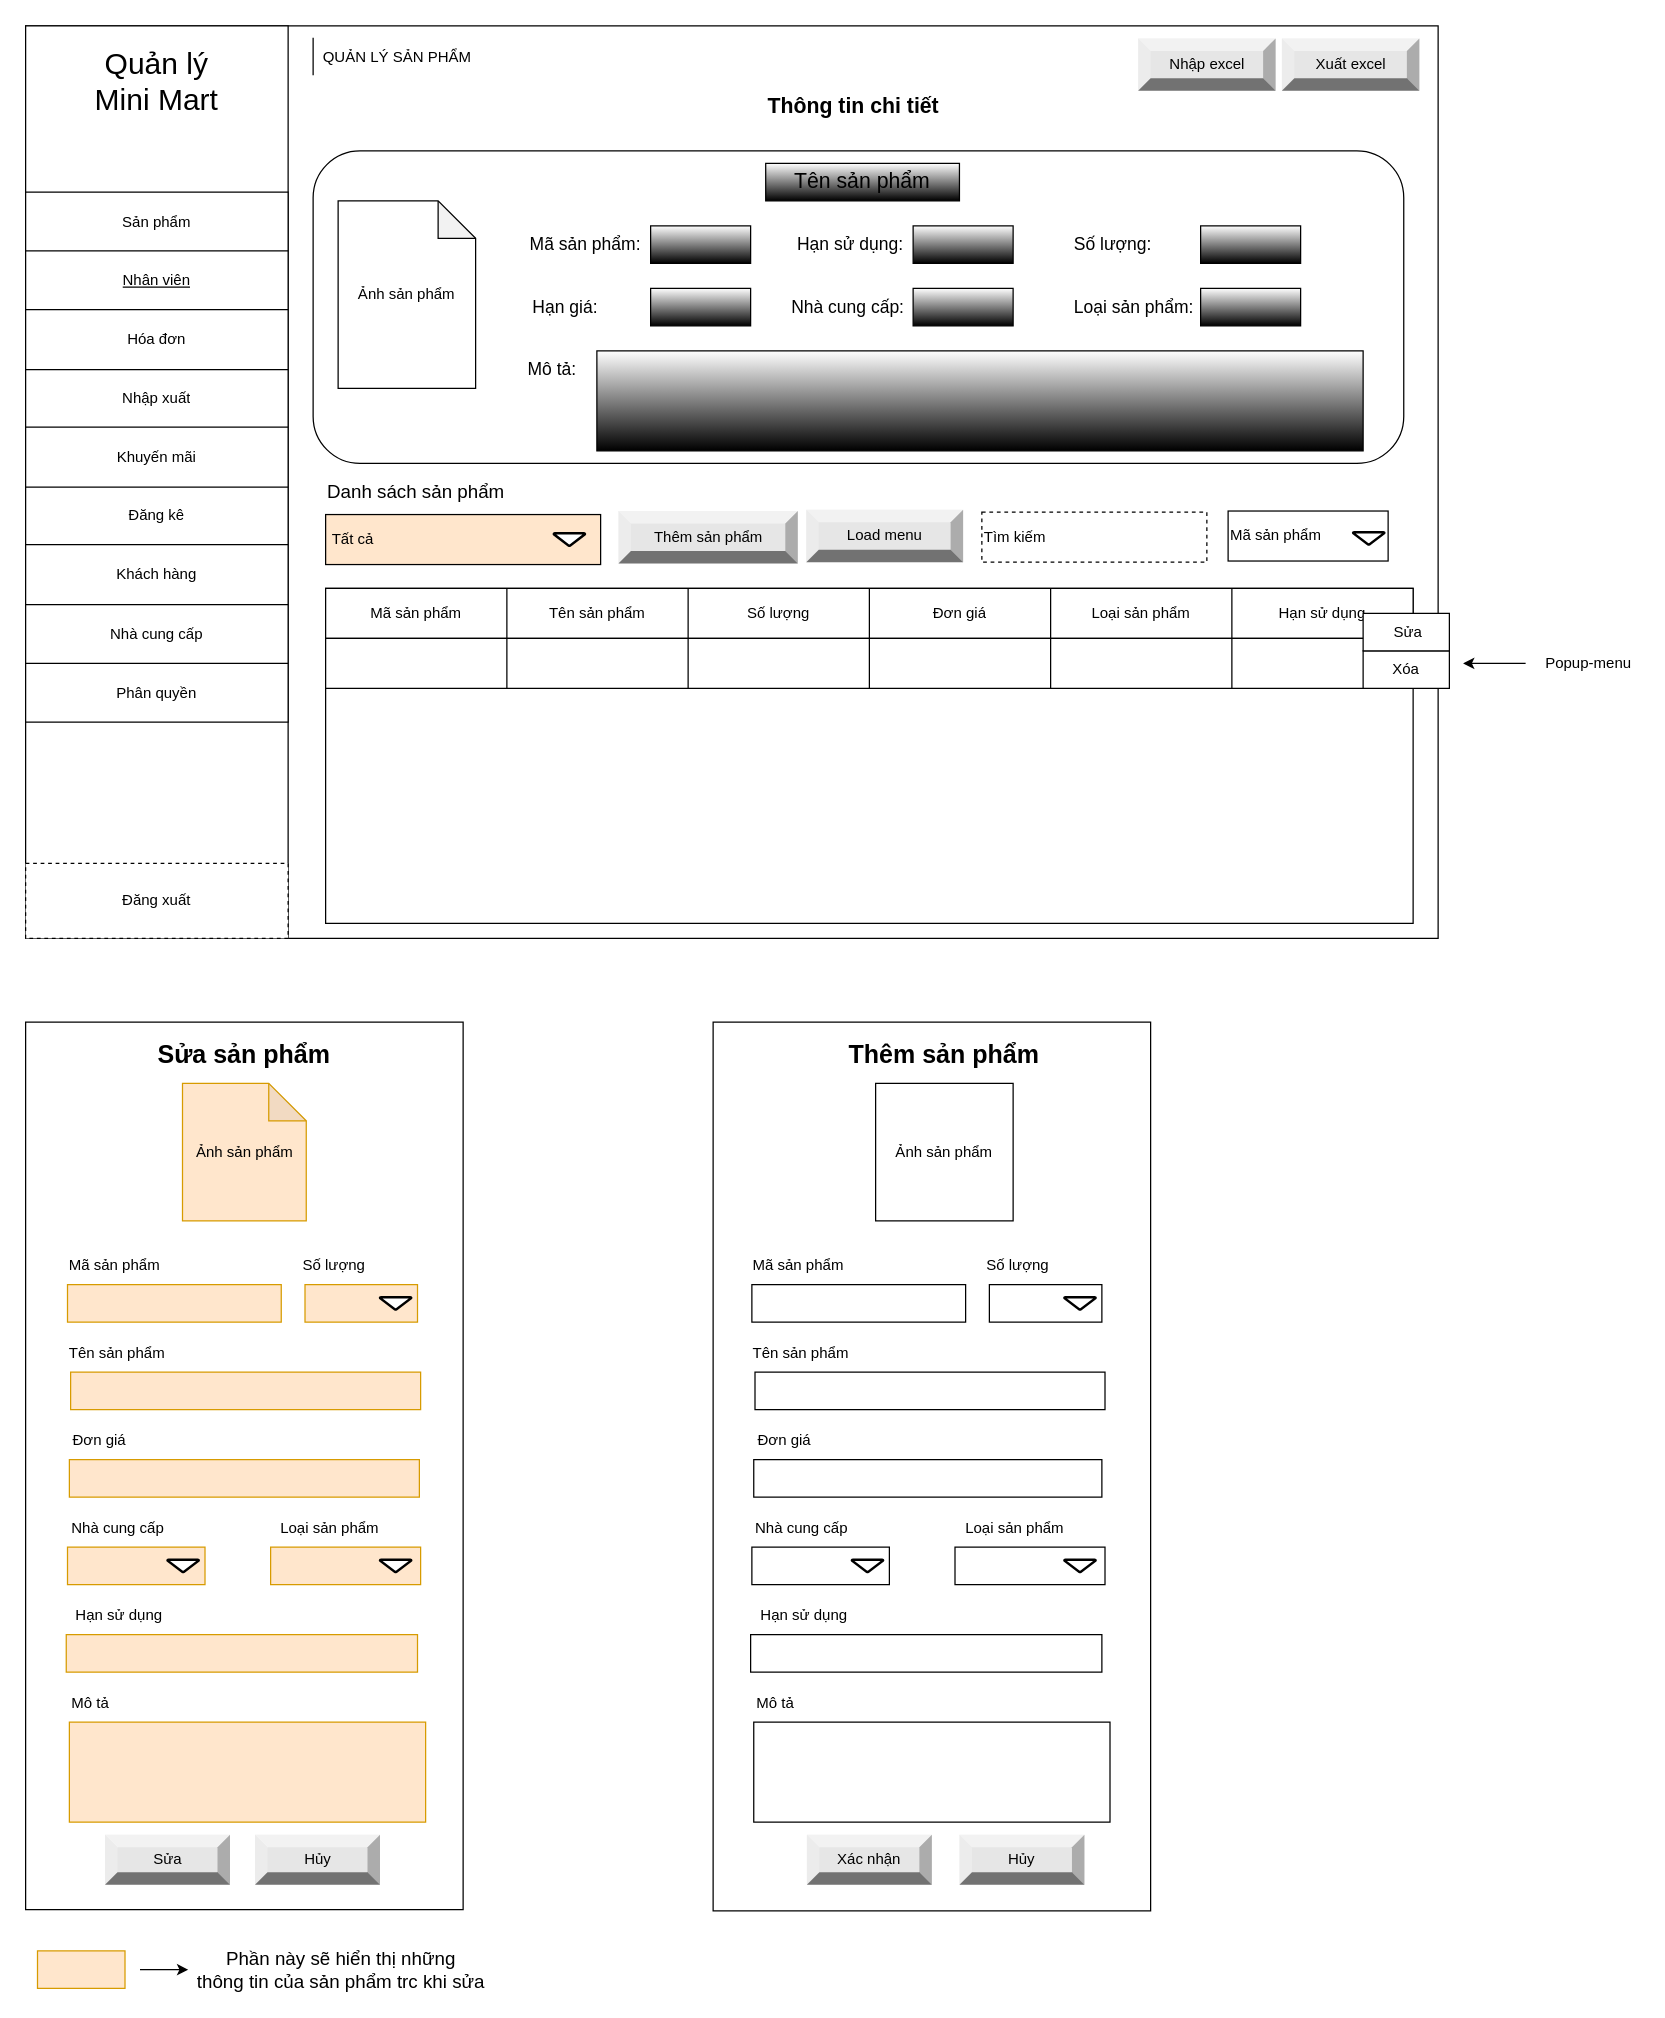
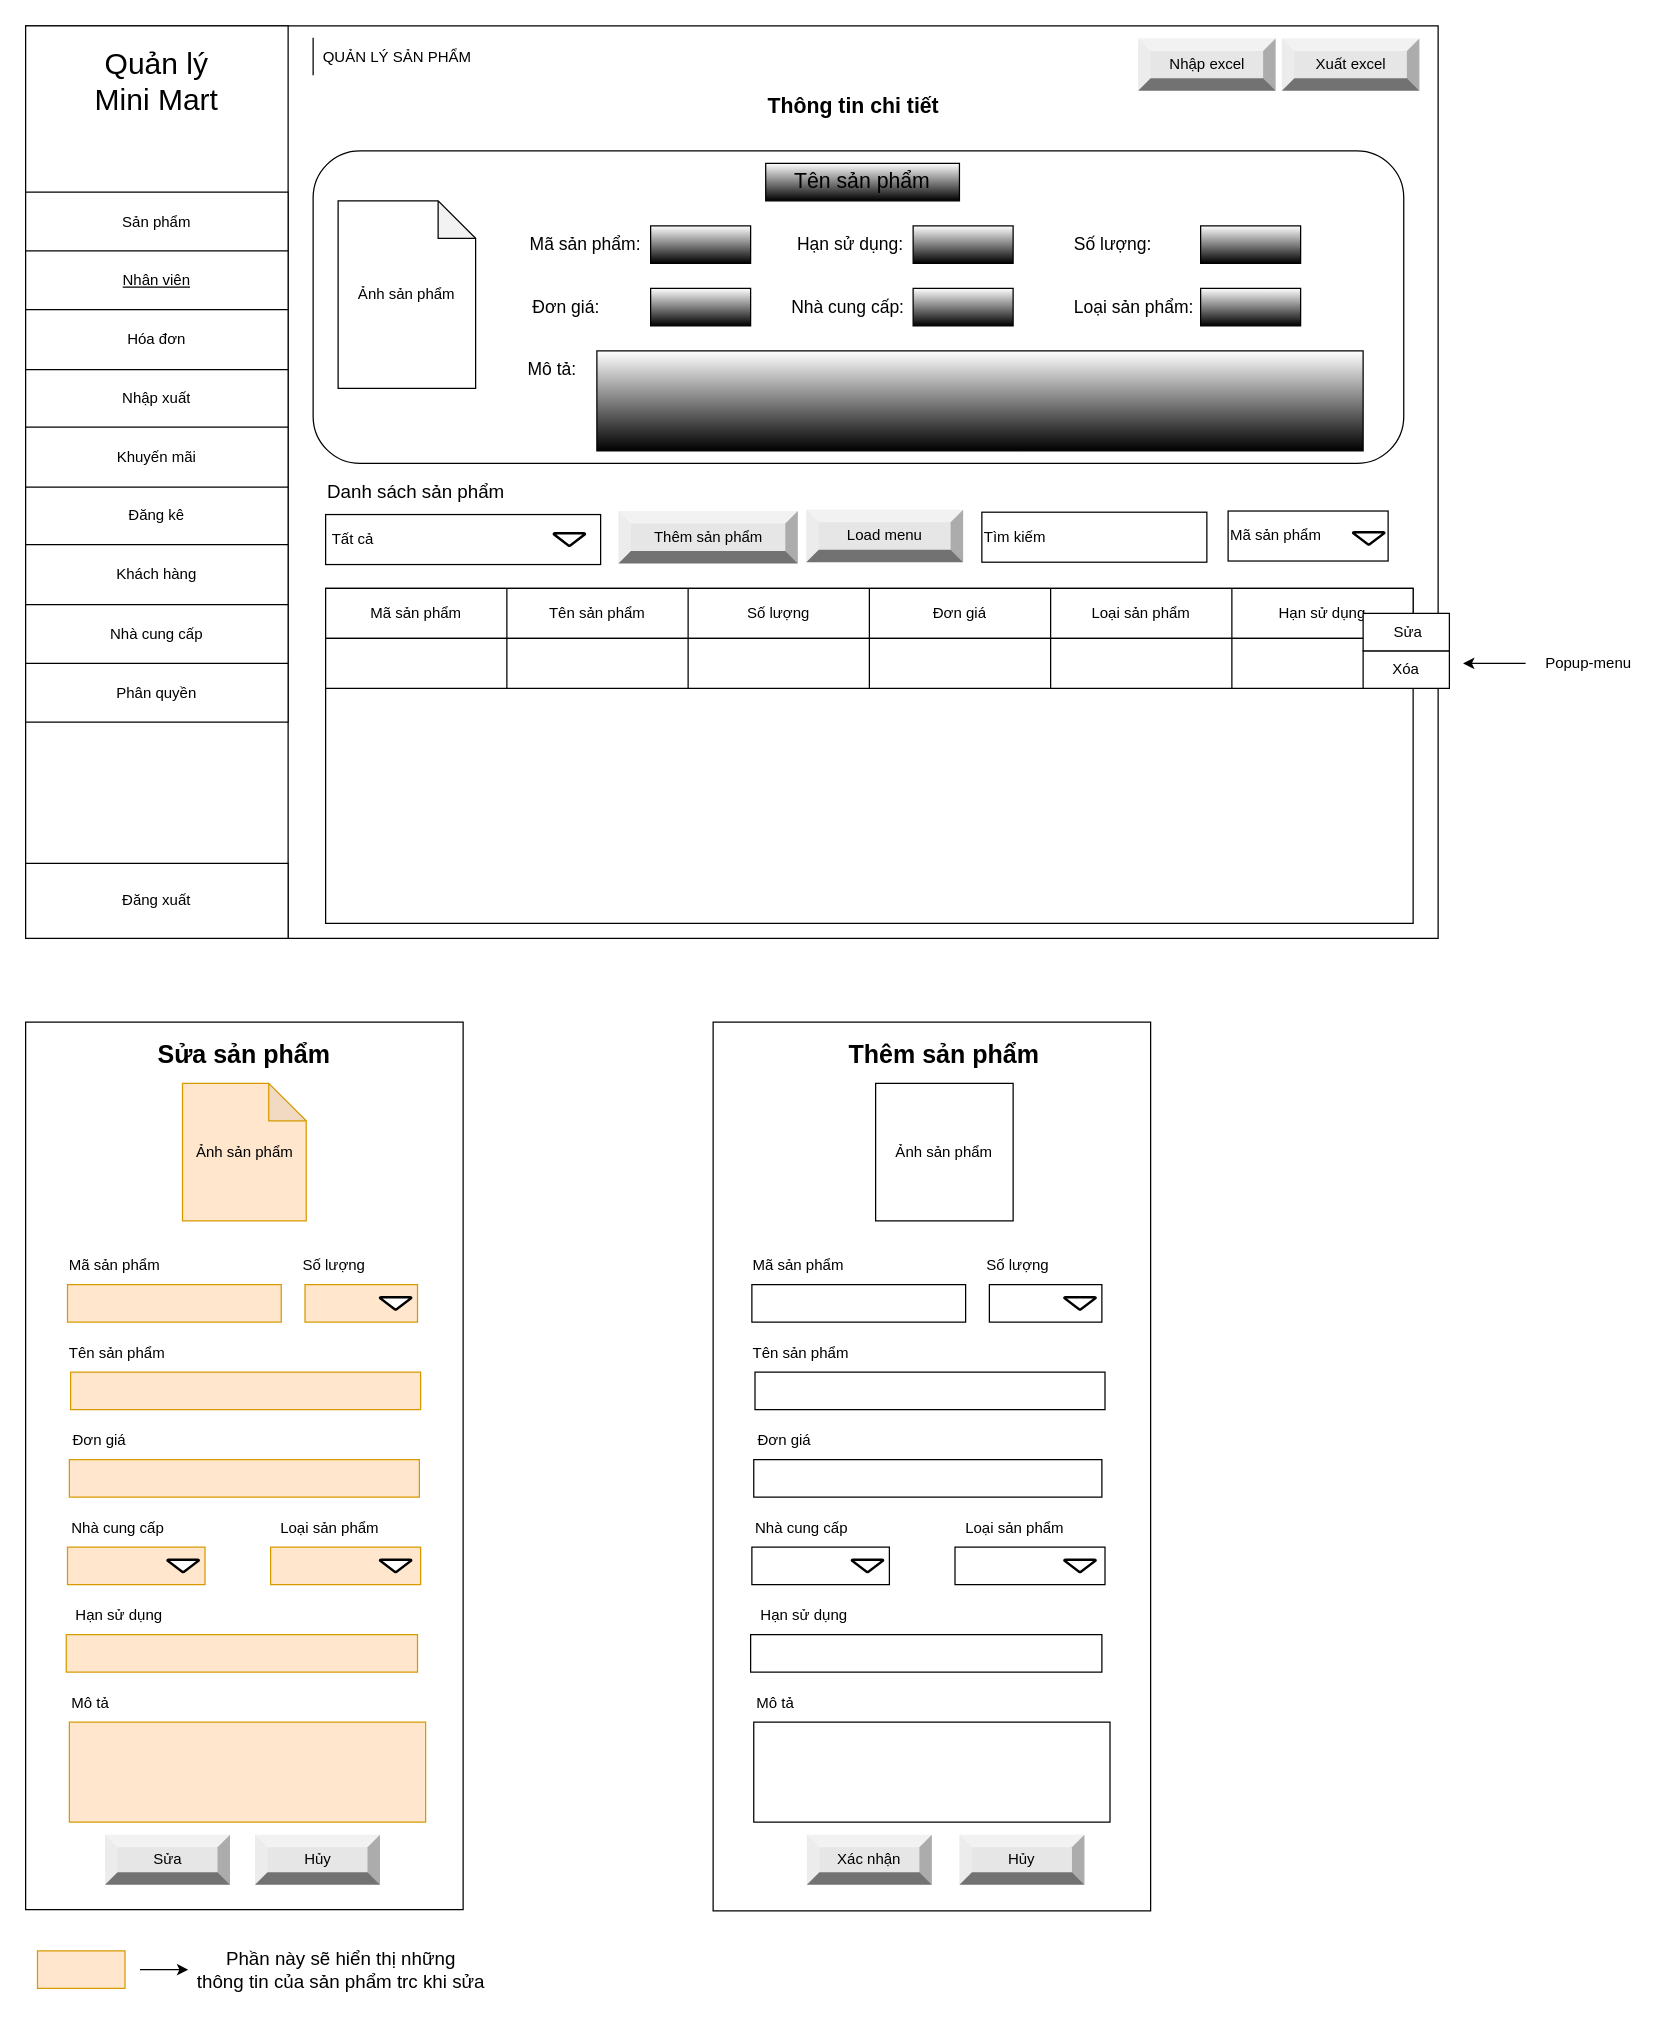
node "Hạn giá:": label "Hạn giá:" -> "Đơn giá:"
node "Tìm kiếm": style dashed -> solid
node "Tất cả": fillcolor #ffe6cc -> #ffffff
node "Đăng xuất": style dashed -> solid
